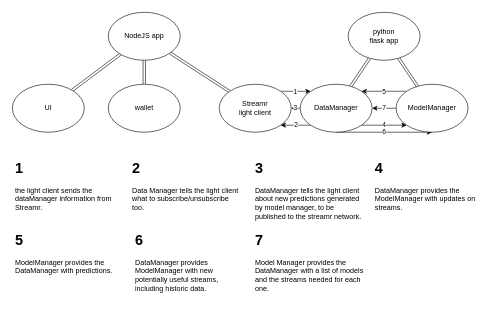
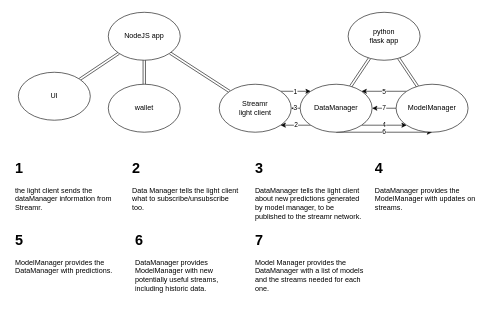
node "UI": moved (48, 108) -> (54, 96)
